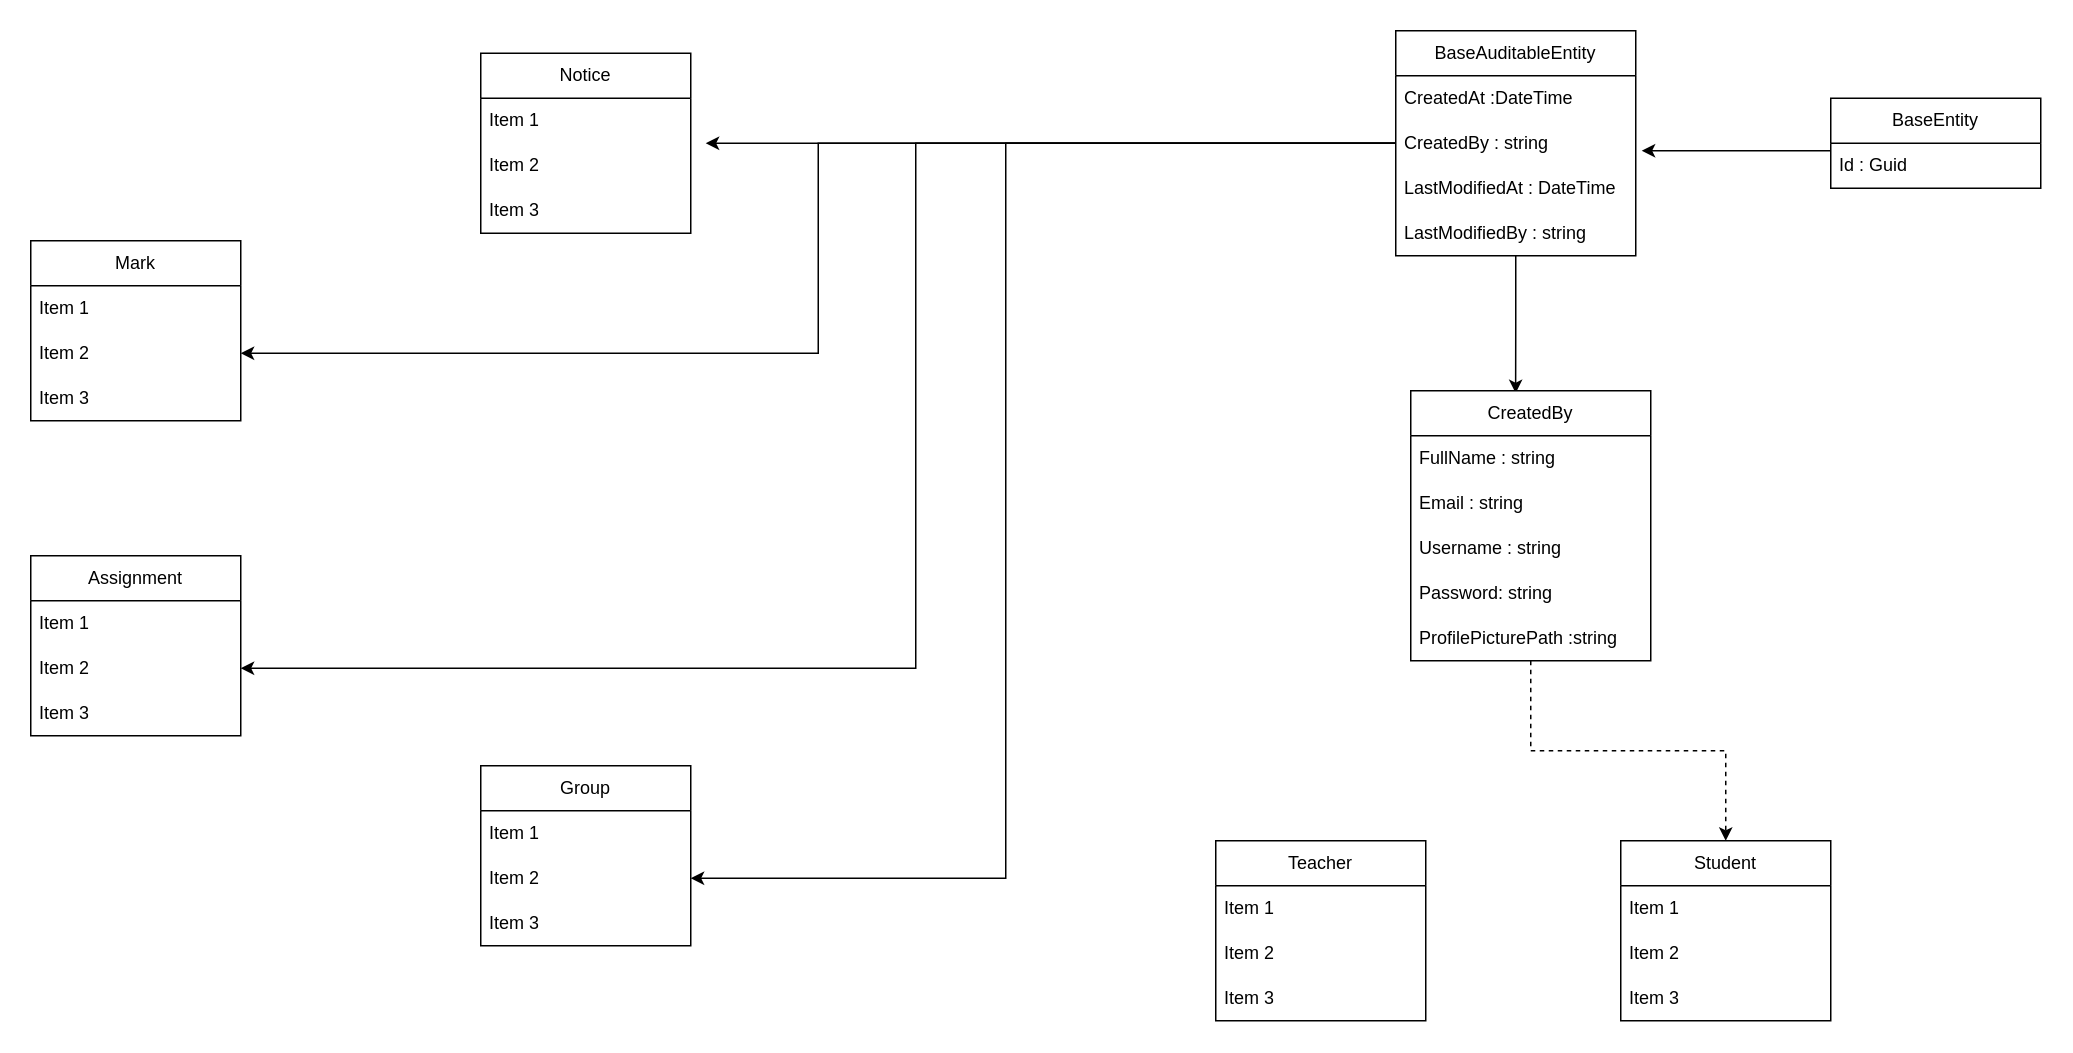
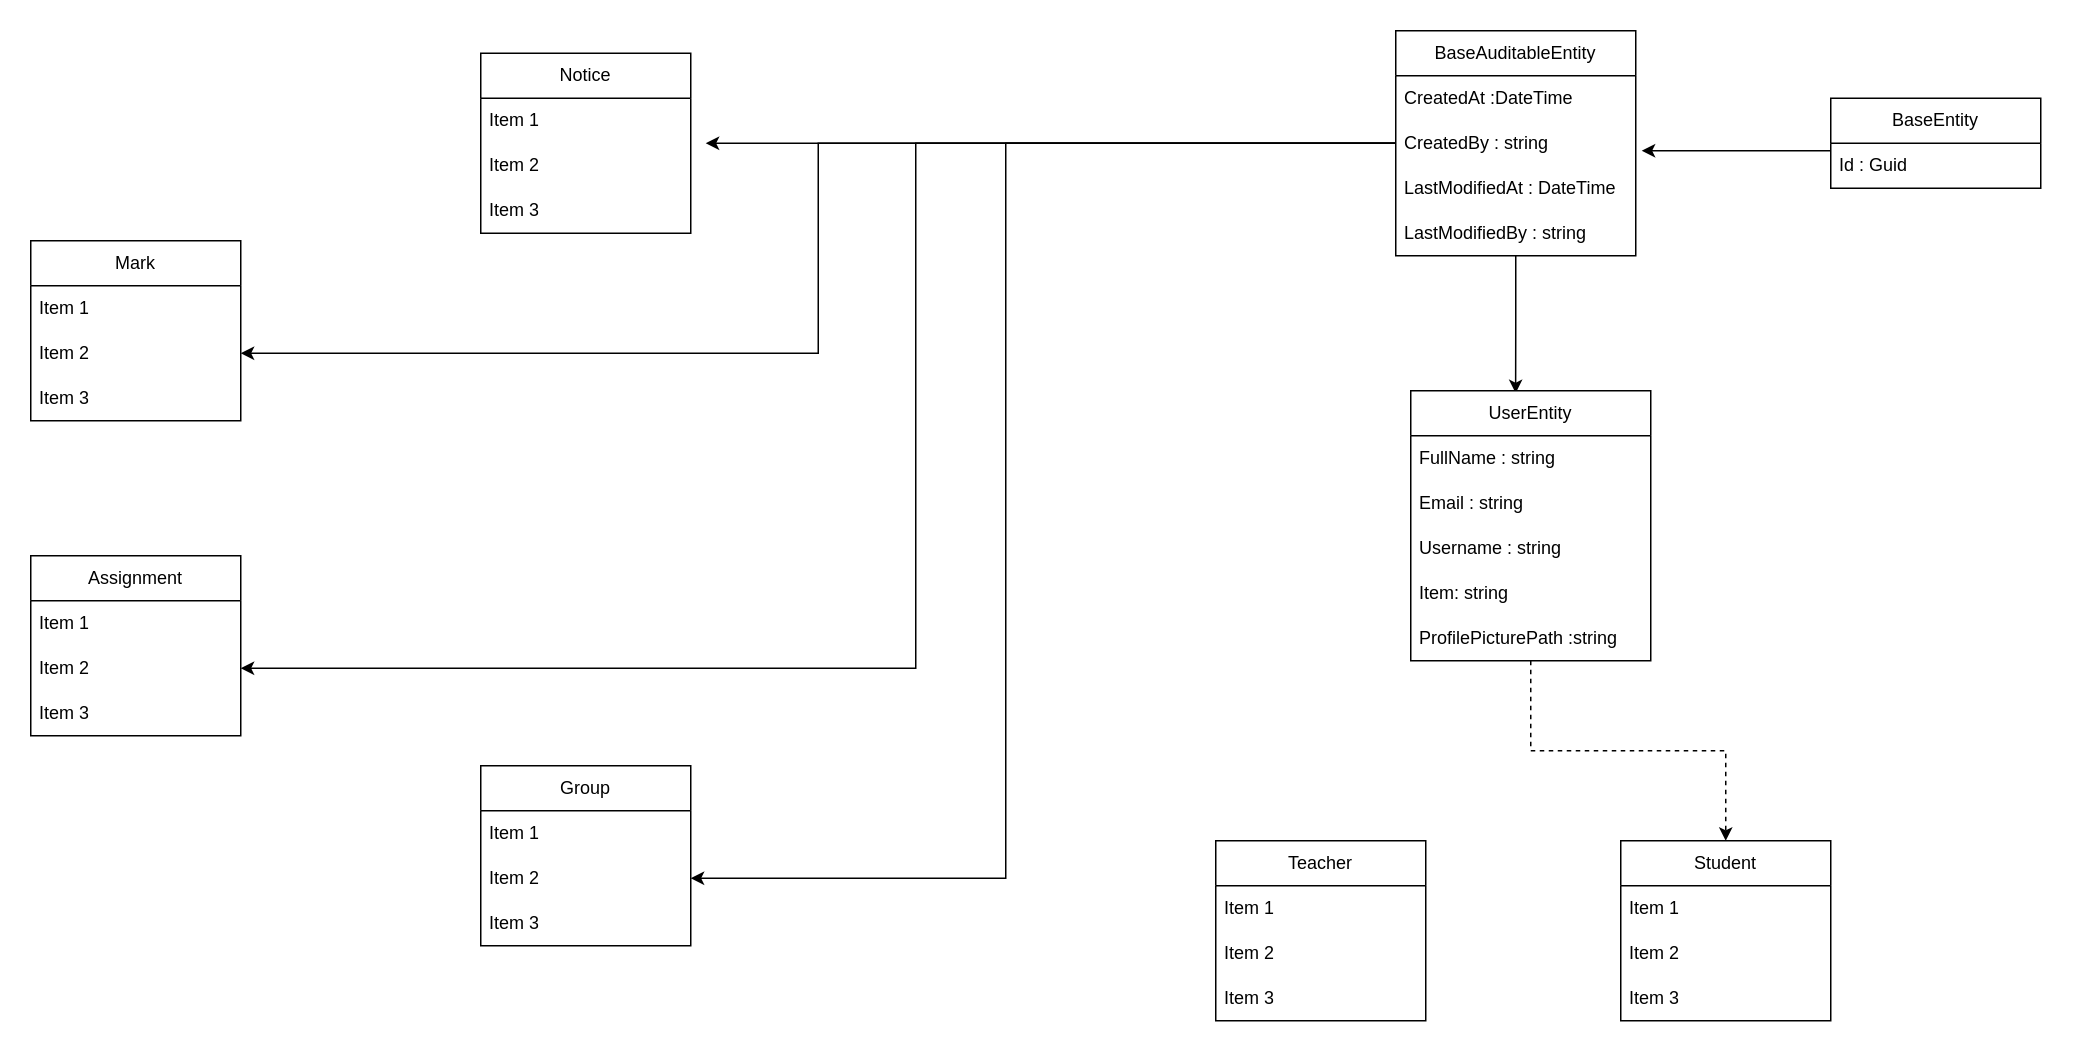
node "CreatedBy": label "CreatedBy" -> "UserEntity"
node "Password: string": label "Password: string" -> "Item: string"
